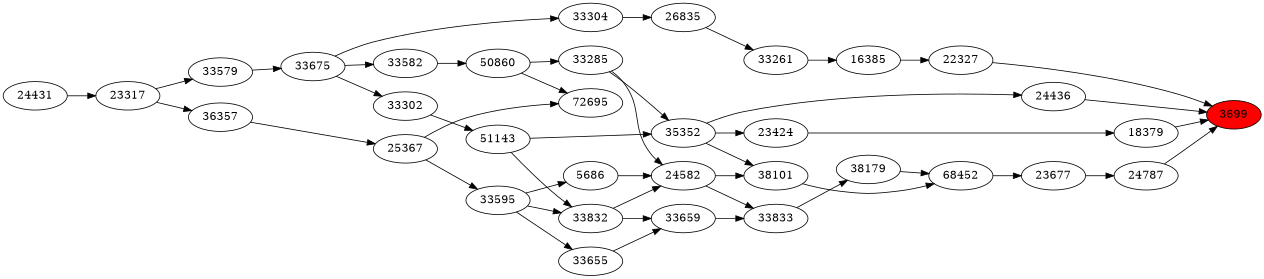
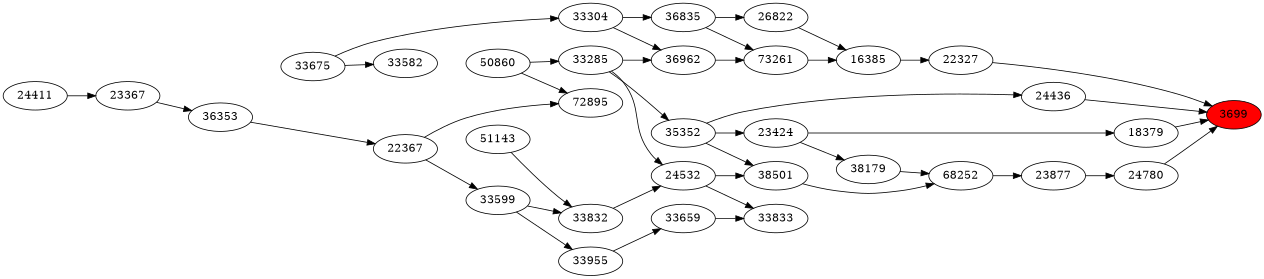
node "26835": label "26835" -> "36835"
node "26822": added
node "36962": added
node "33261": label "33261" -> "73261"
edge "33582" -> "50860": removed
node "33579": removed
node "24431": label "24431" -> "24411"
node "23317": label "23317" -> "23367"
node "72695": label "72695" -> "72895"
node "33302": removed
node "36357": label "36357" -> "36353"
edge "51143" -> "35352": removed
node "25367": label "25367" -> "22367"
node "5686": removed
node "24582": label "24582" -> "24532"
node "38101": label "38101" -> "38501"
node "68452": label "68452" -> "68252"
node "23677": label "23677" -> "23877"
node "24787": label "24787" -> "24780"
edge "33833" -> "38179": now "23424" -> "38179"
node "33595": label "33595" -> "33599"
edge "33832" -> "33659": removed
node "33655": label "33655" -> "33955"
